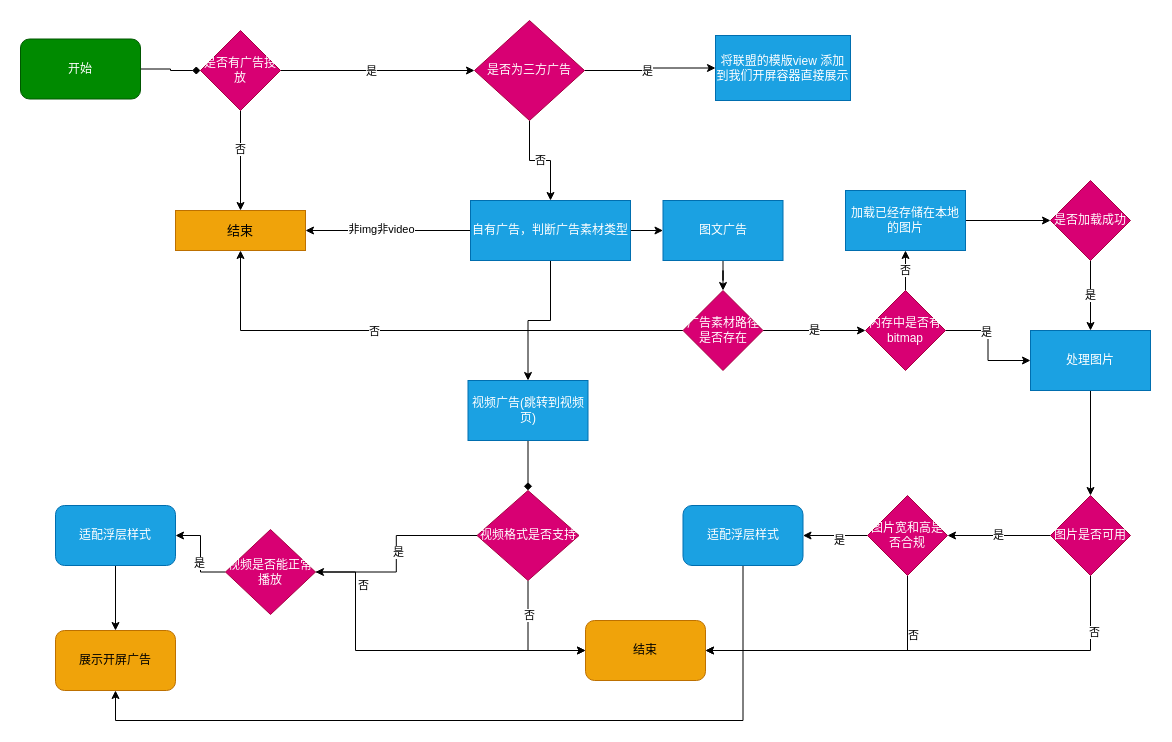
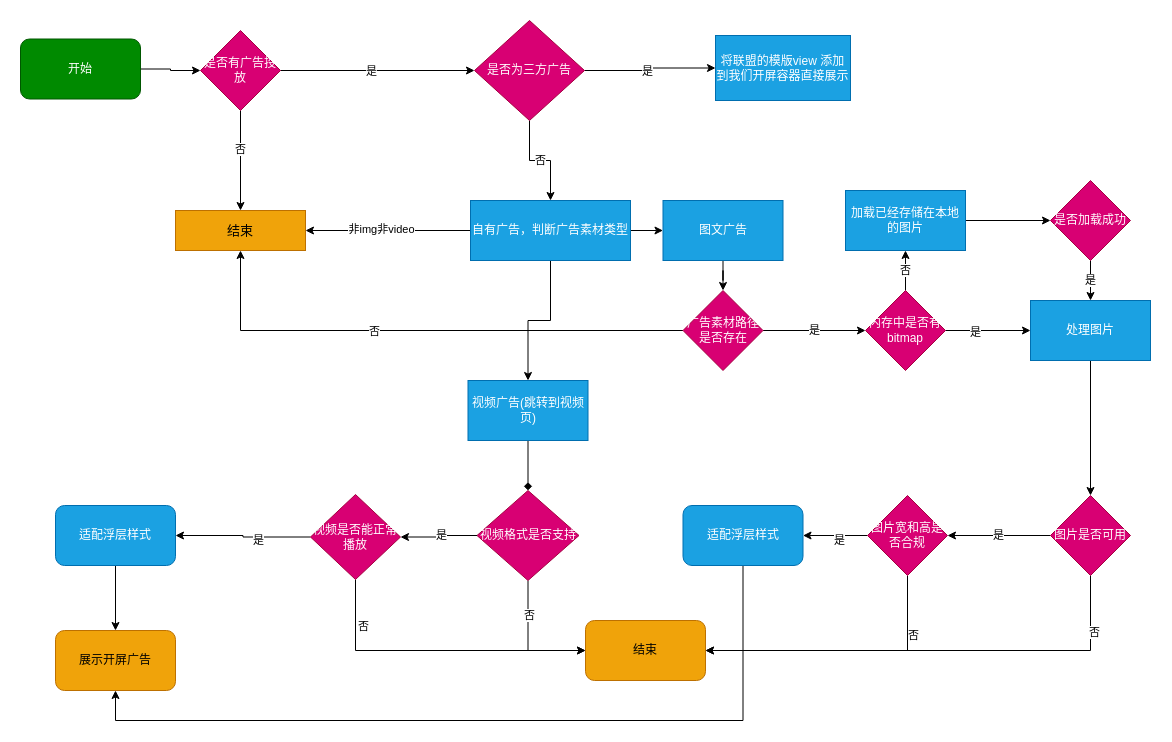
edge "开始" -> "是否有广告投放": arrowhead diamond -> classic
node "处理图片": moved (1091, 361) -> (1091, 331)
node "视频是否能正常播放": moved (271, 572) -> (356, 537)
